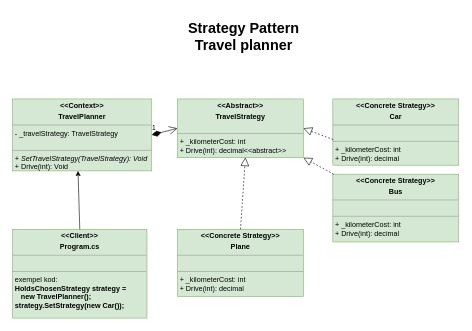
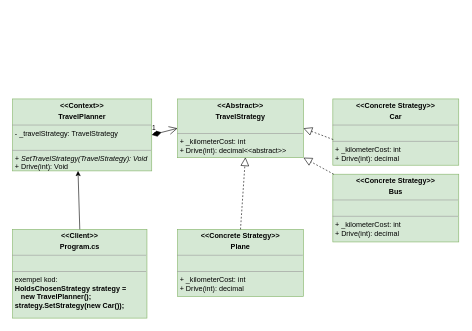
node "Strategy Pattern Travel planner": removed
